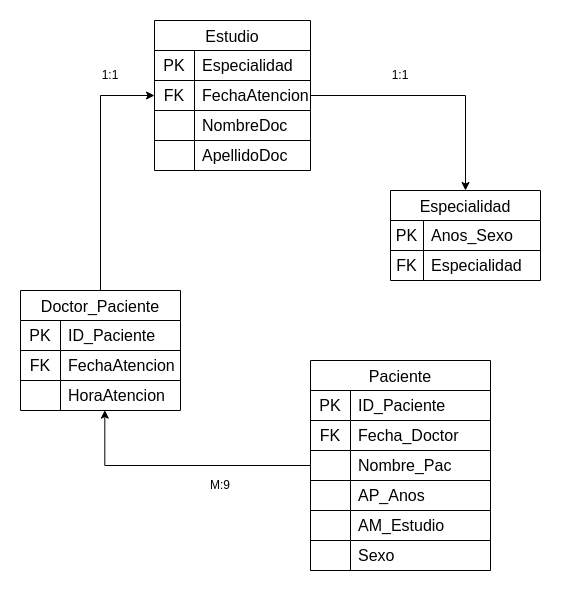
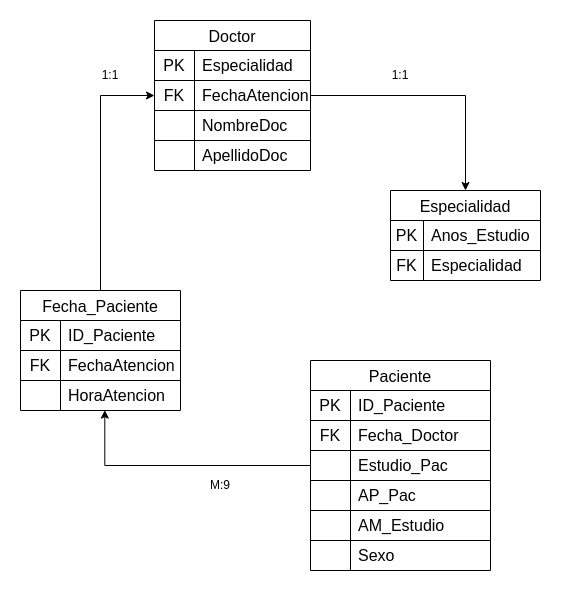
node "Estudio": label "Estudio" -> "Doctor"
node "Anos_Sexo": label "Anos_Sexo" -> "Anos_Estudio"
node "Doctor_Paciente": label "Doctor_Paciente" -> "Fecha_Paciente"
node "Nombre_Pac": label "Nombre_Pac" -> "Estudio_Pac"
node "AP_Anos": label "AP_Anos" -> "AP_Pac"
